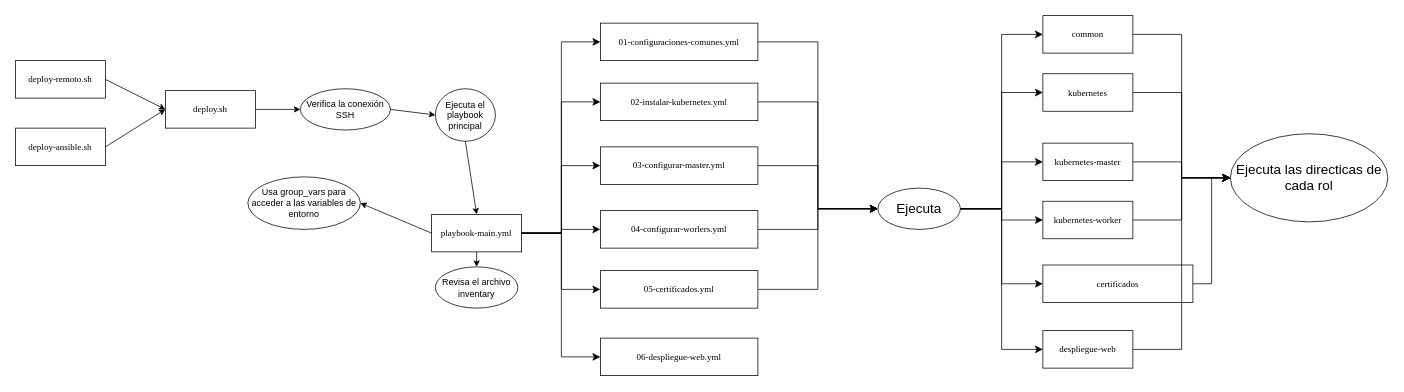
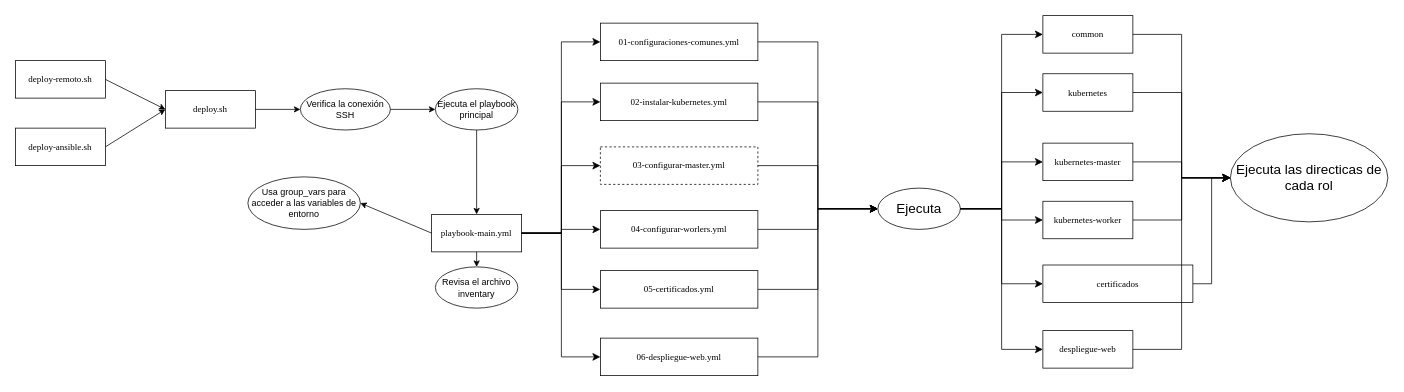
node "Ejecuta el playbook principal": size 60x53 -> 83x41
node "03-configurar-master.yml": style solid -> dashed
edge "06-despliegue-web.yml" -> "Ejecuta": added
